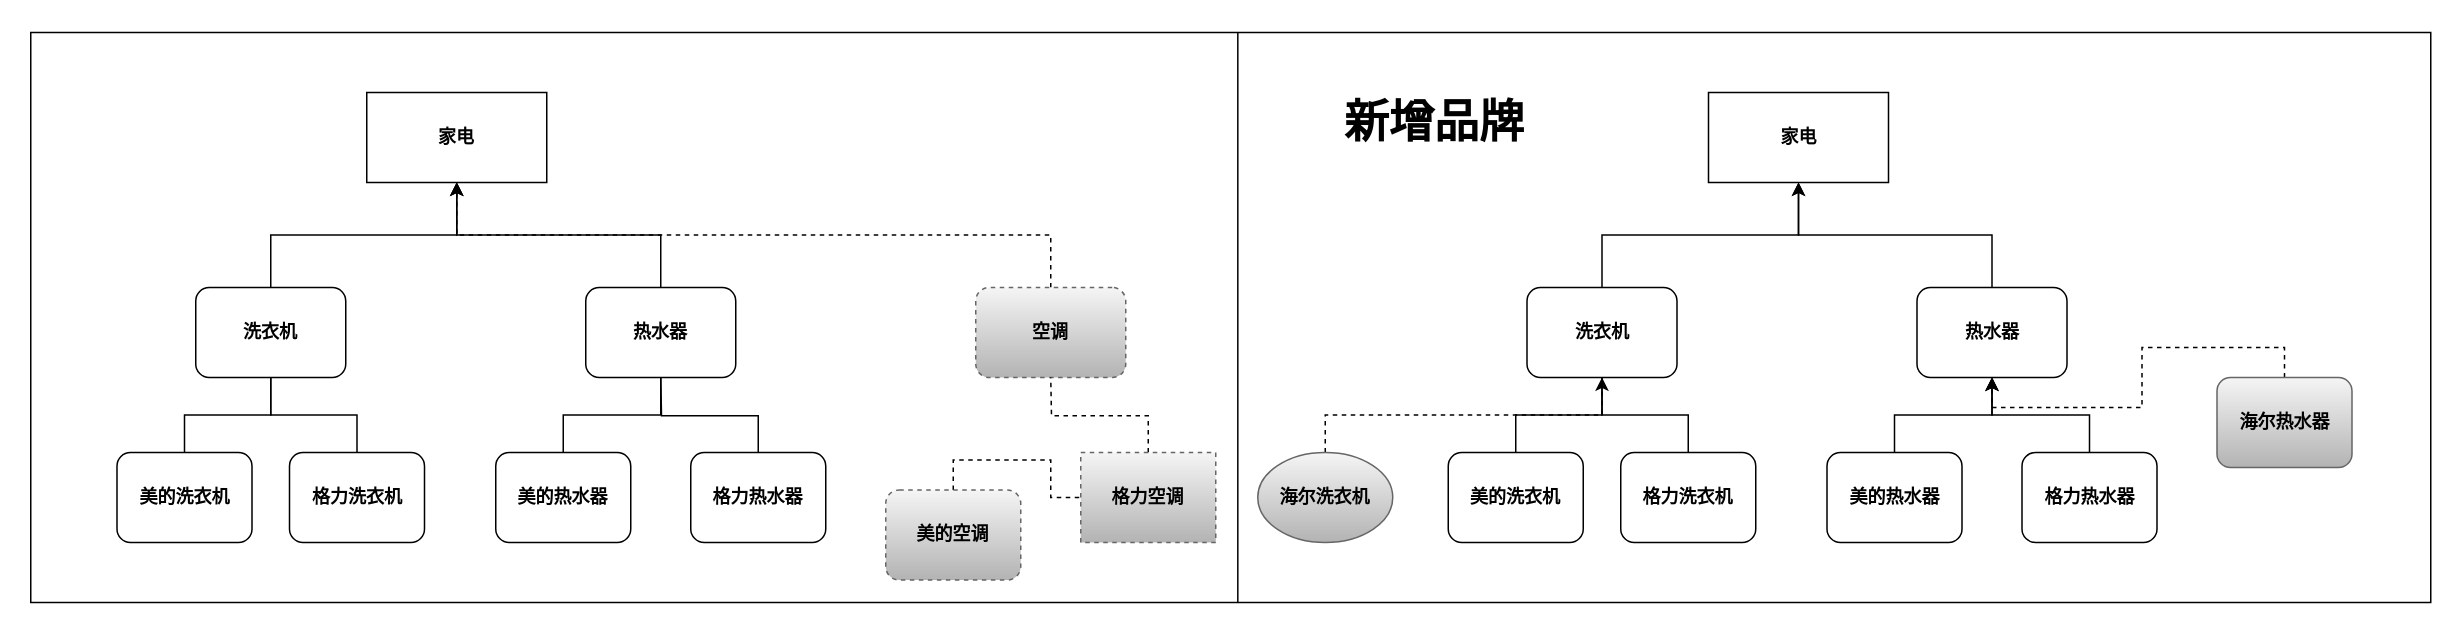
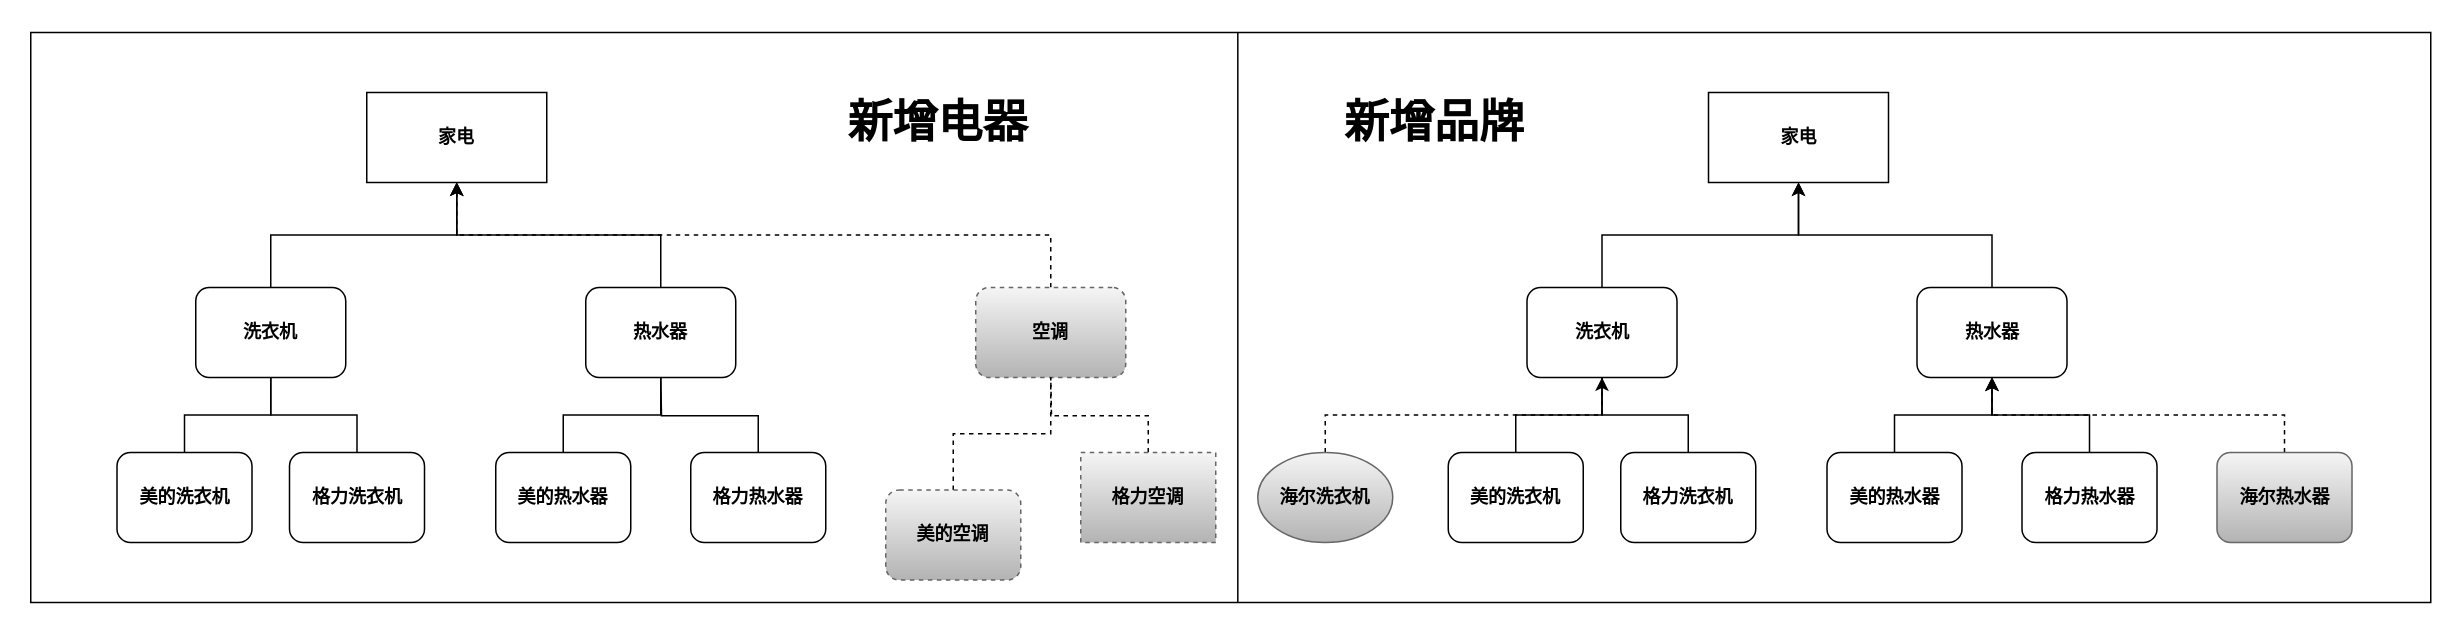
node "新增电器": added
node "海尔热水器": moved (2285, 422) -> (2285, 497)
edge "格力空调" -- "美的空调": now "空调" -- "美的空调"
